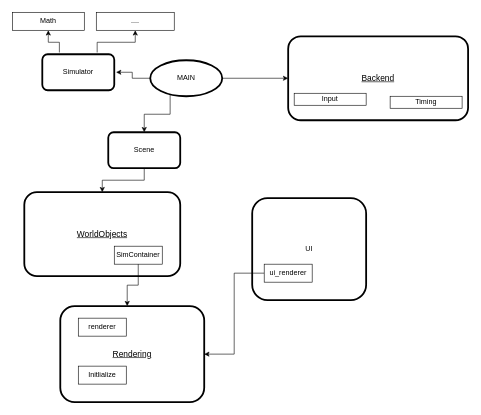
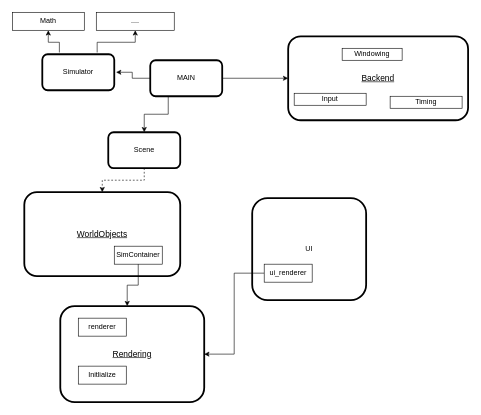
node "Windowing": added
node "MAIN": shape ellipse -> rounded rectangle
edge "Scene" -> "WorldObjects": style solid -> dashed
